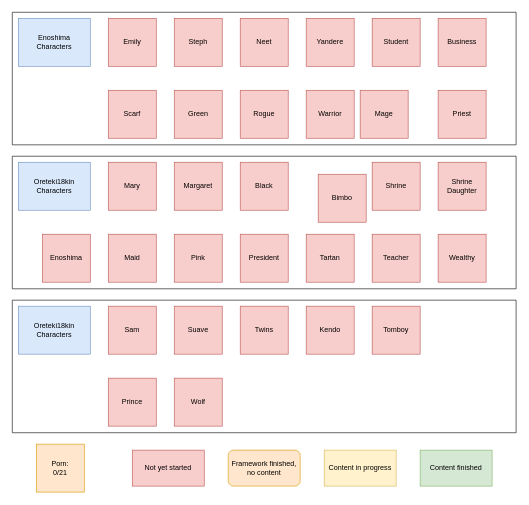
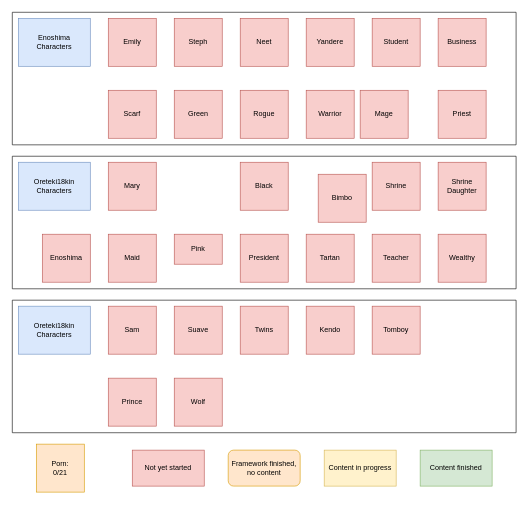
node "Margaret": removed
node "Pink": size 48x48 -> 48x30
